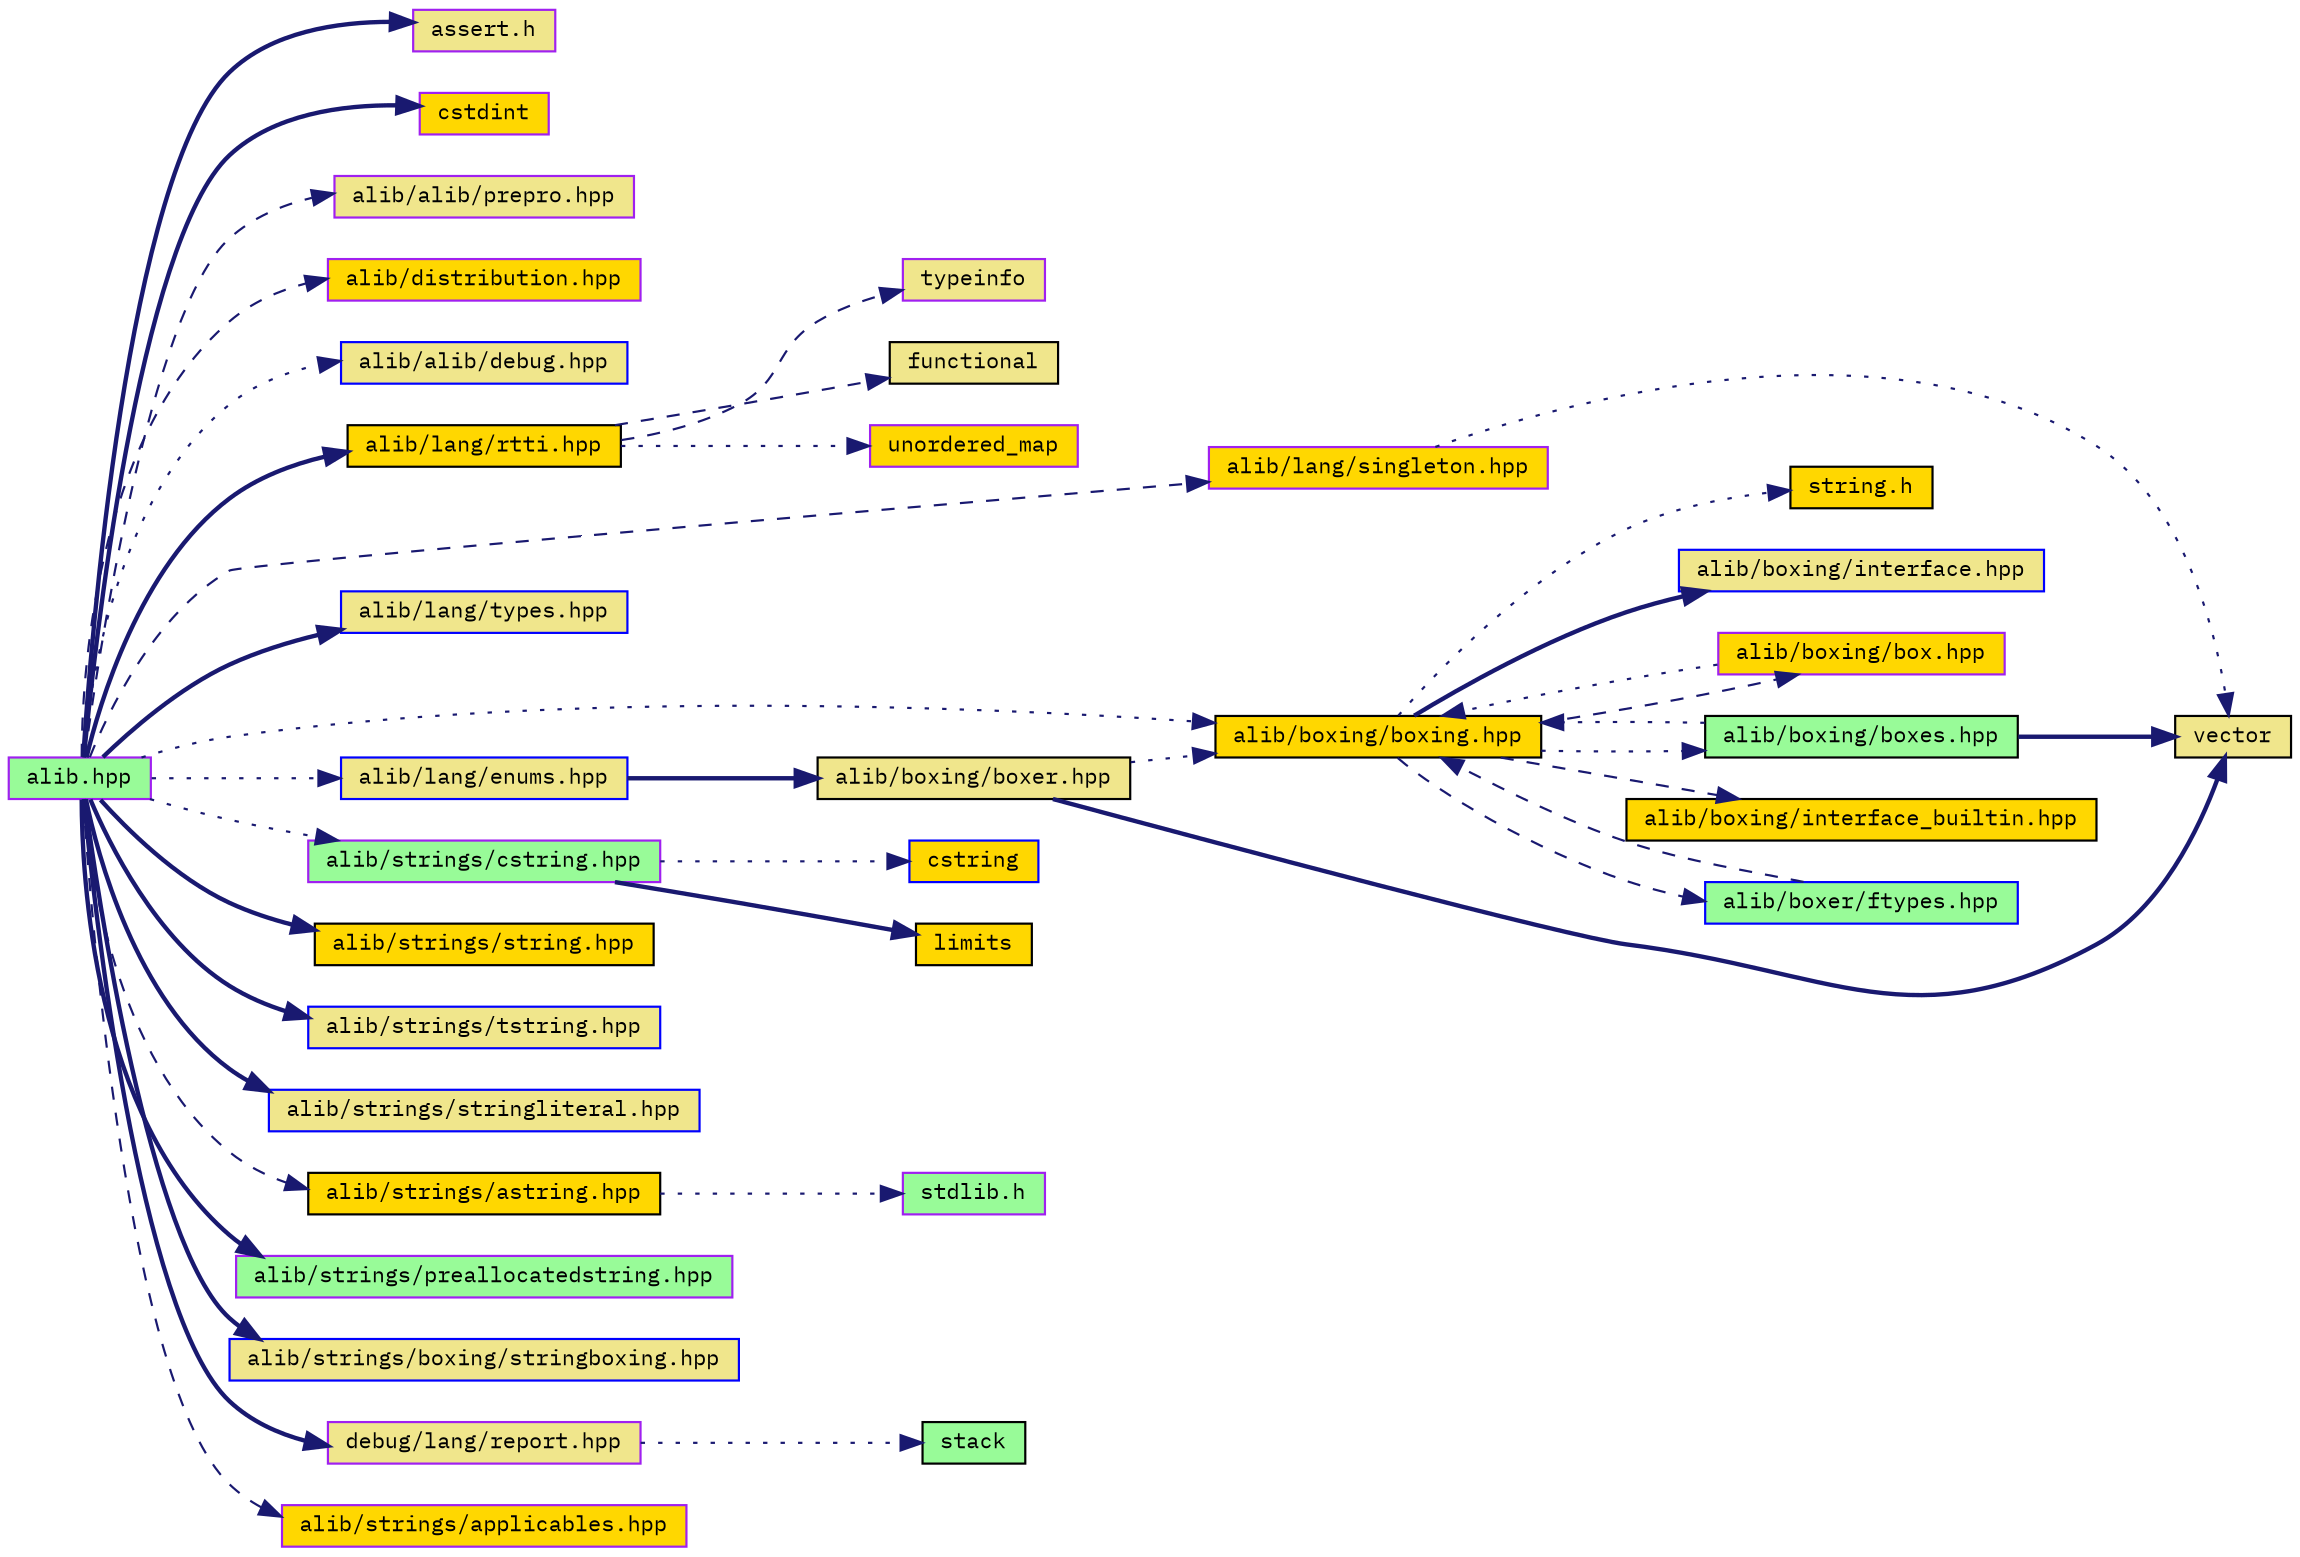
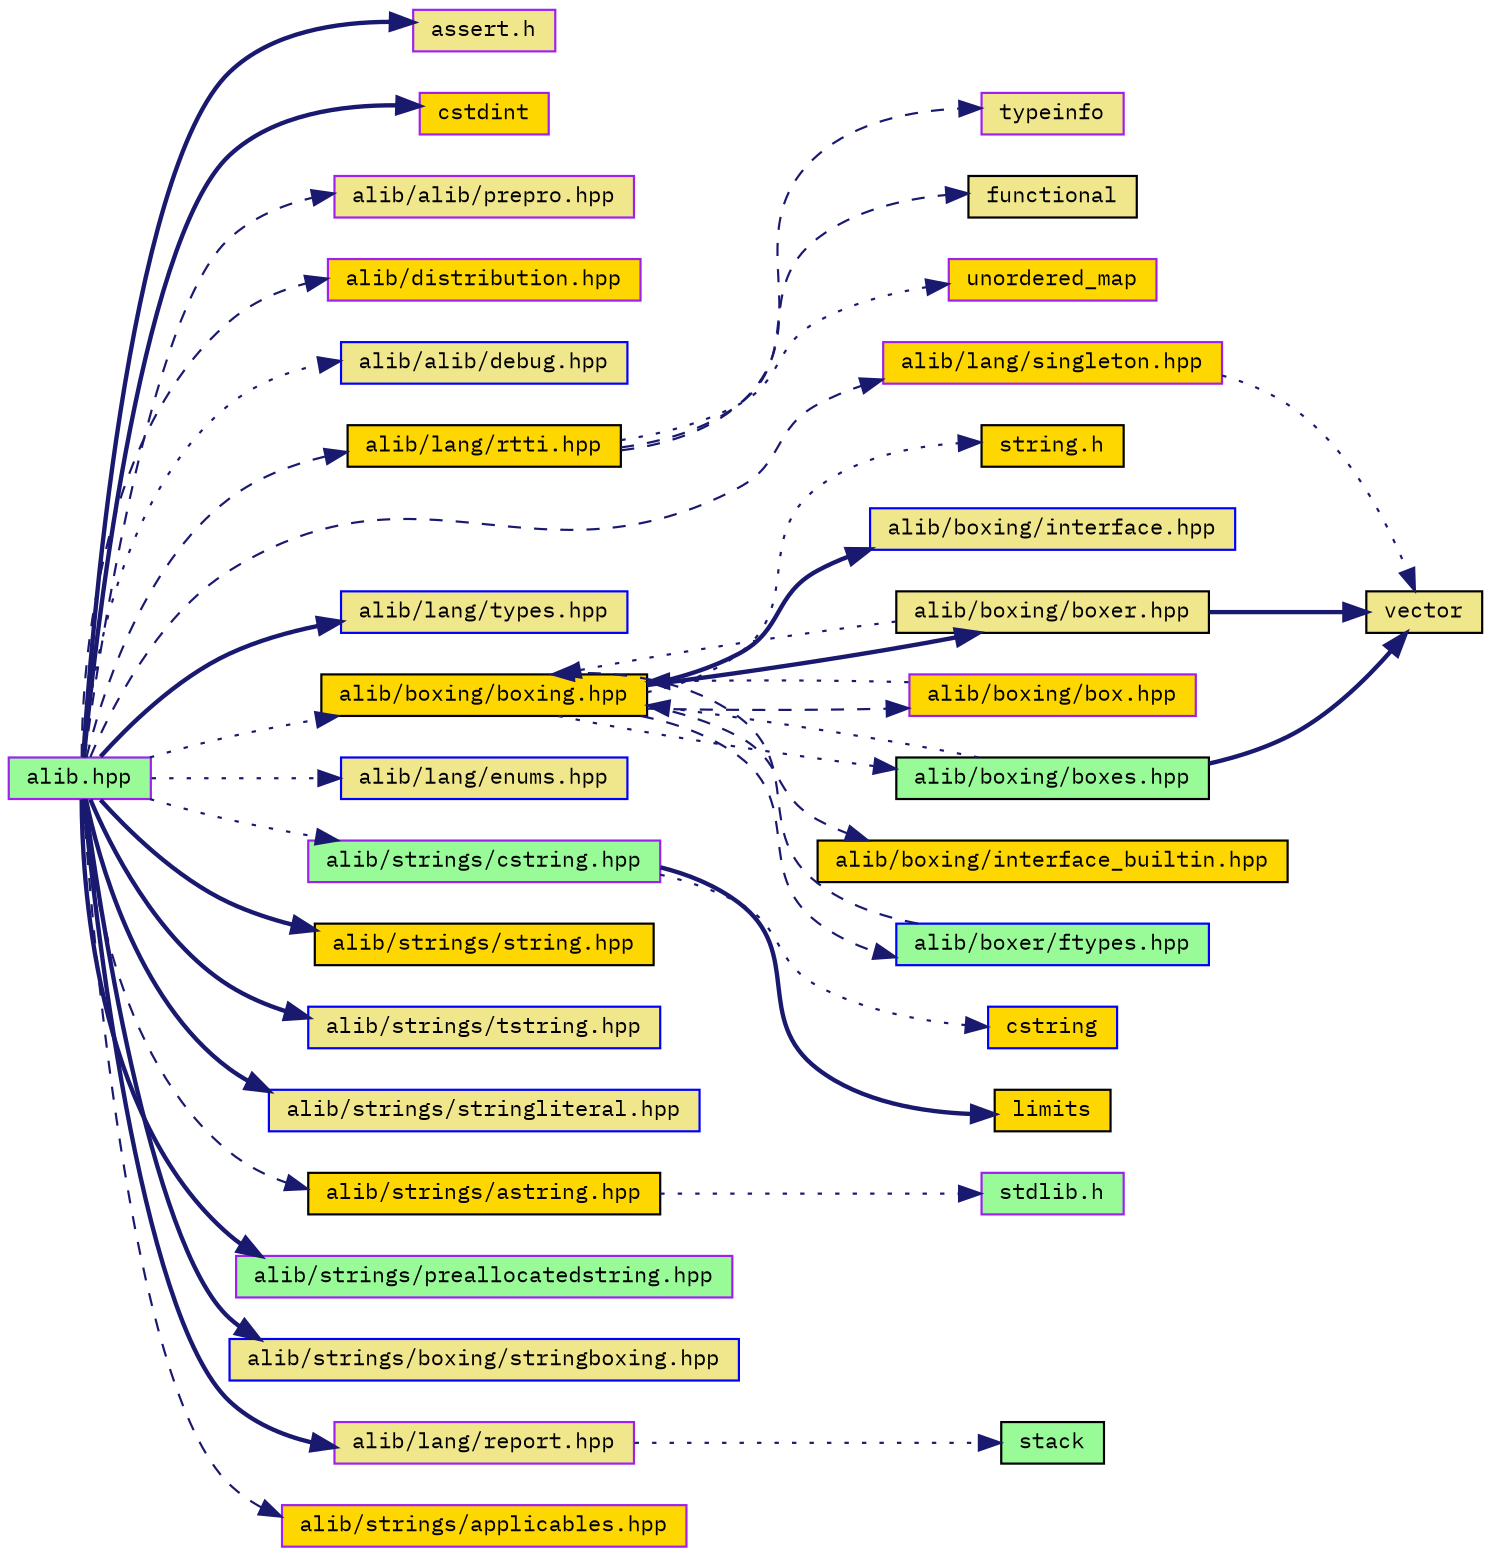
edge "alib.hpp" -> "alib/lang/rtti.hpp": style bold -> dashed
edge "alib/lang/enums.hpp" -> "alib/boxing/boxer.hpp": now "alib/boxing/boxing.hpp" -> "alib/boxing/boxer.hpp"
node "debug/lang/report.hpp": label "debug/lang/report.hpp" -> "alib/lang/report.hpp"
